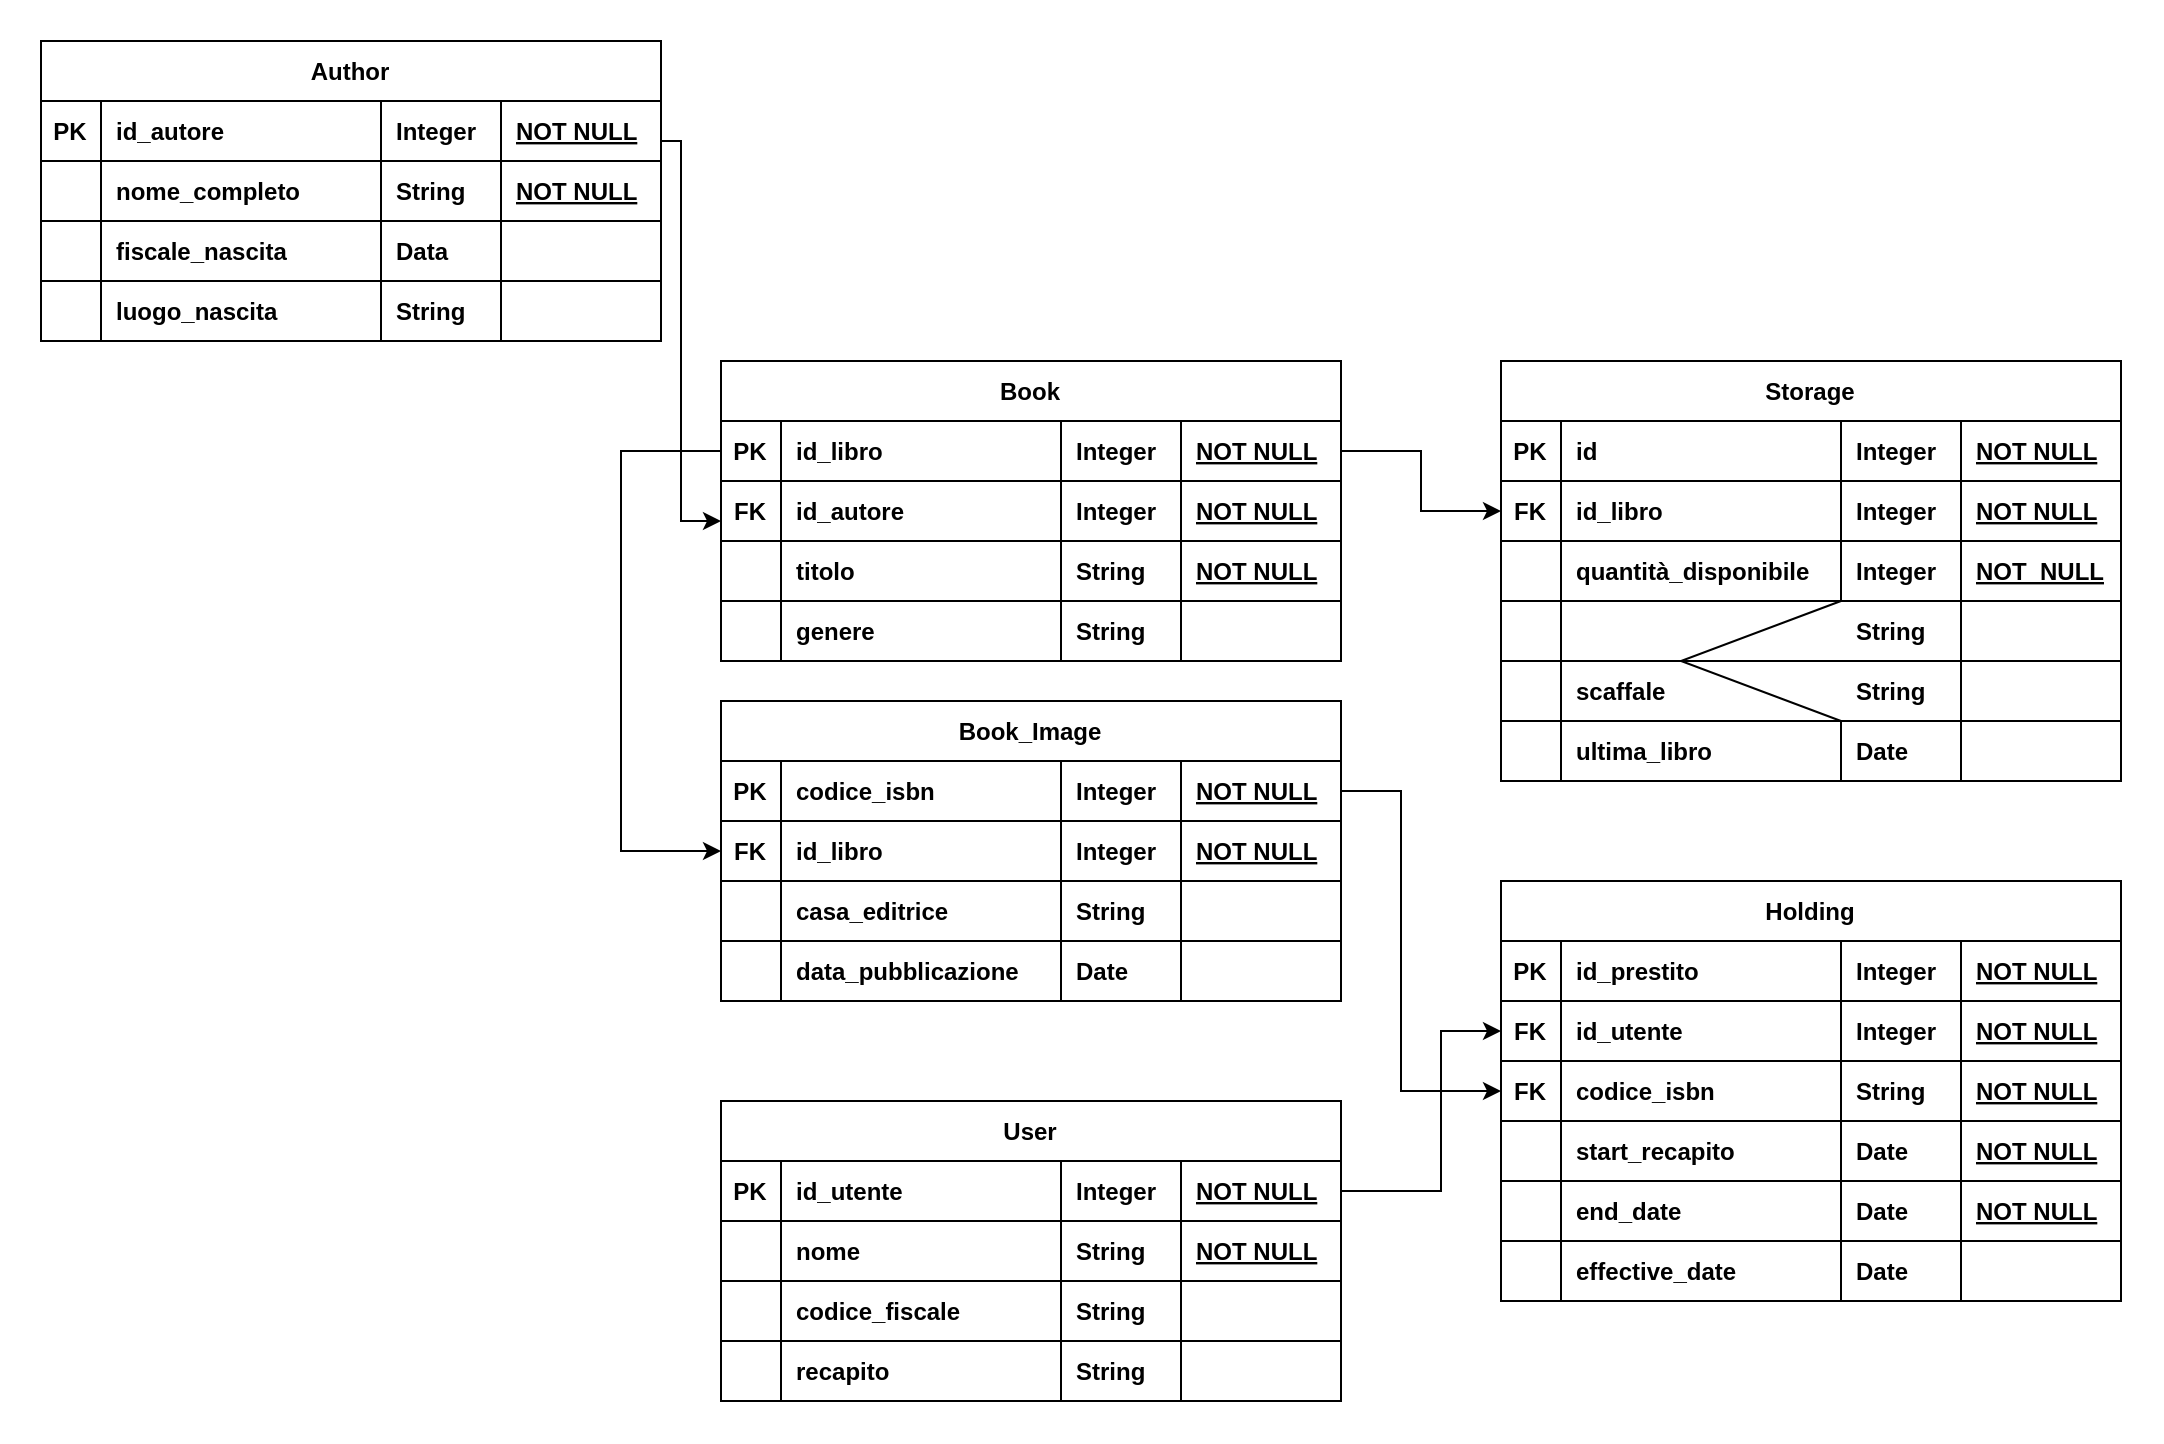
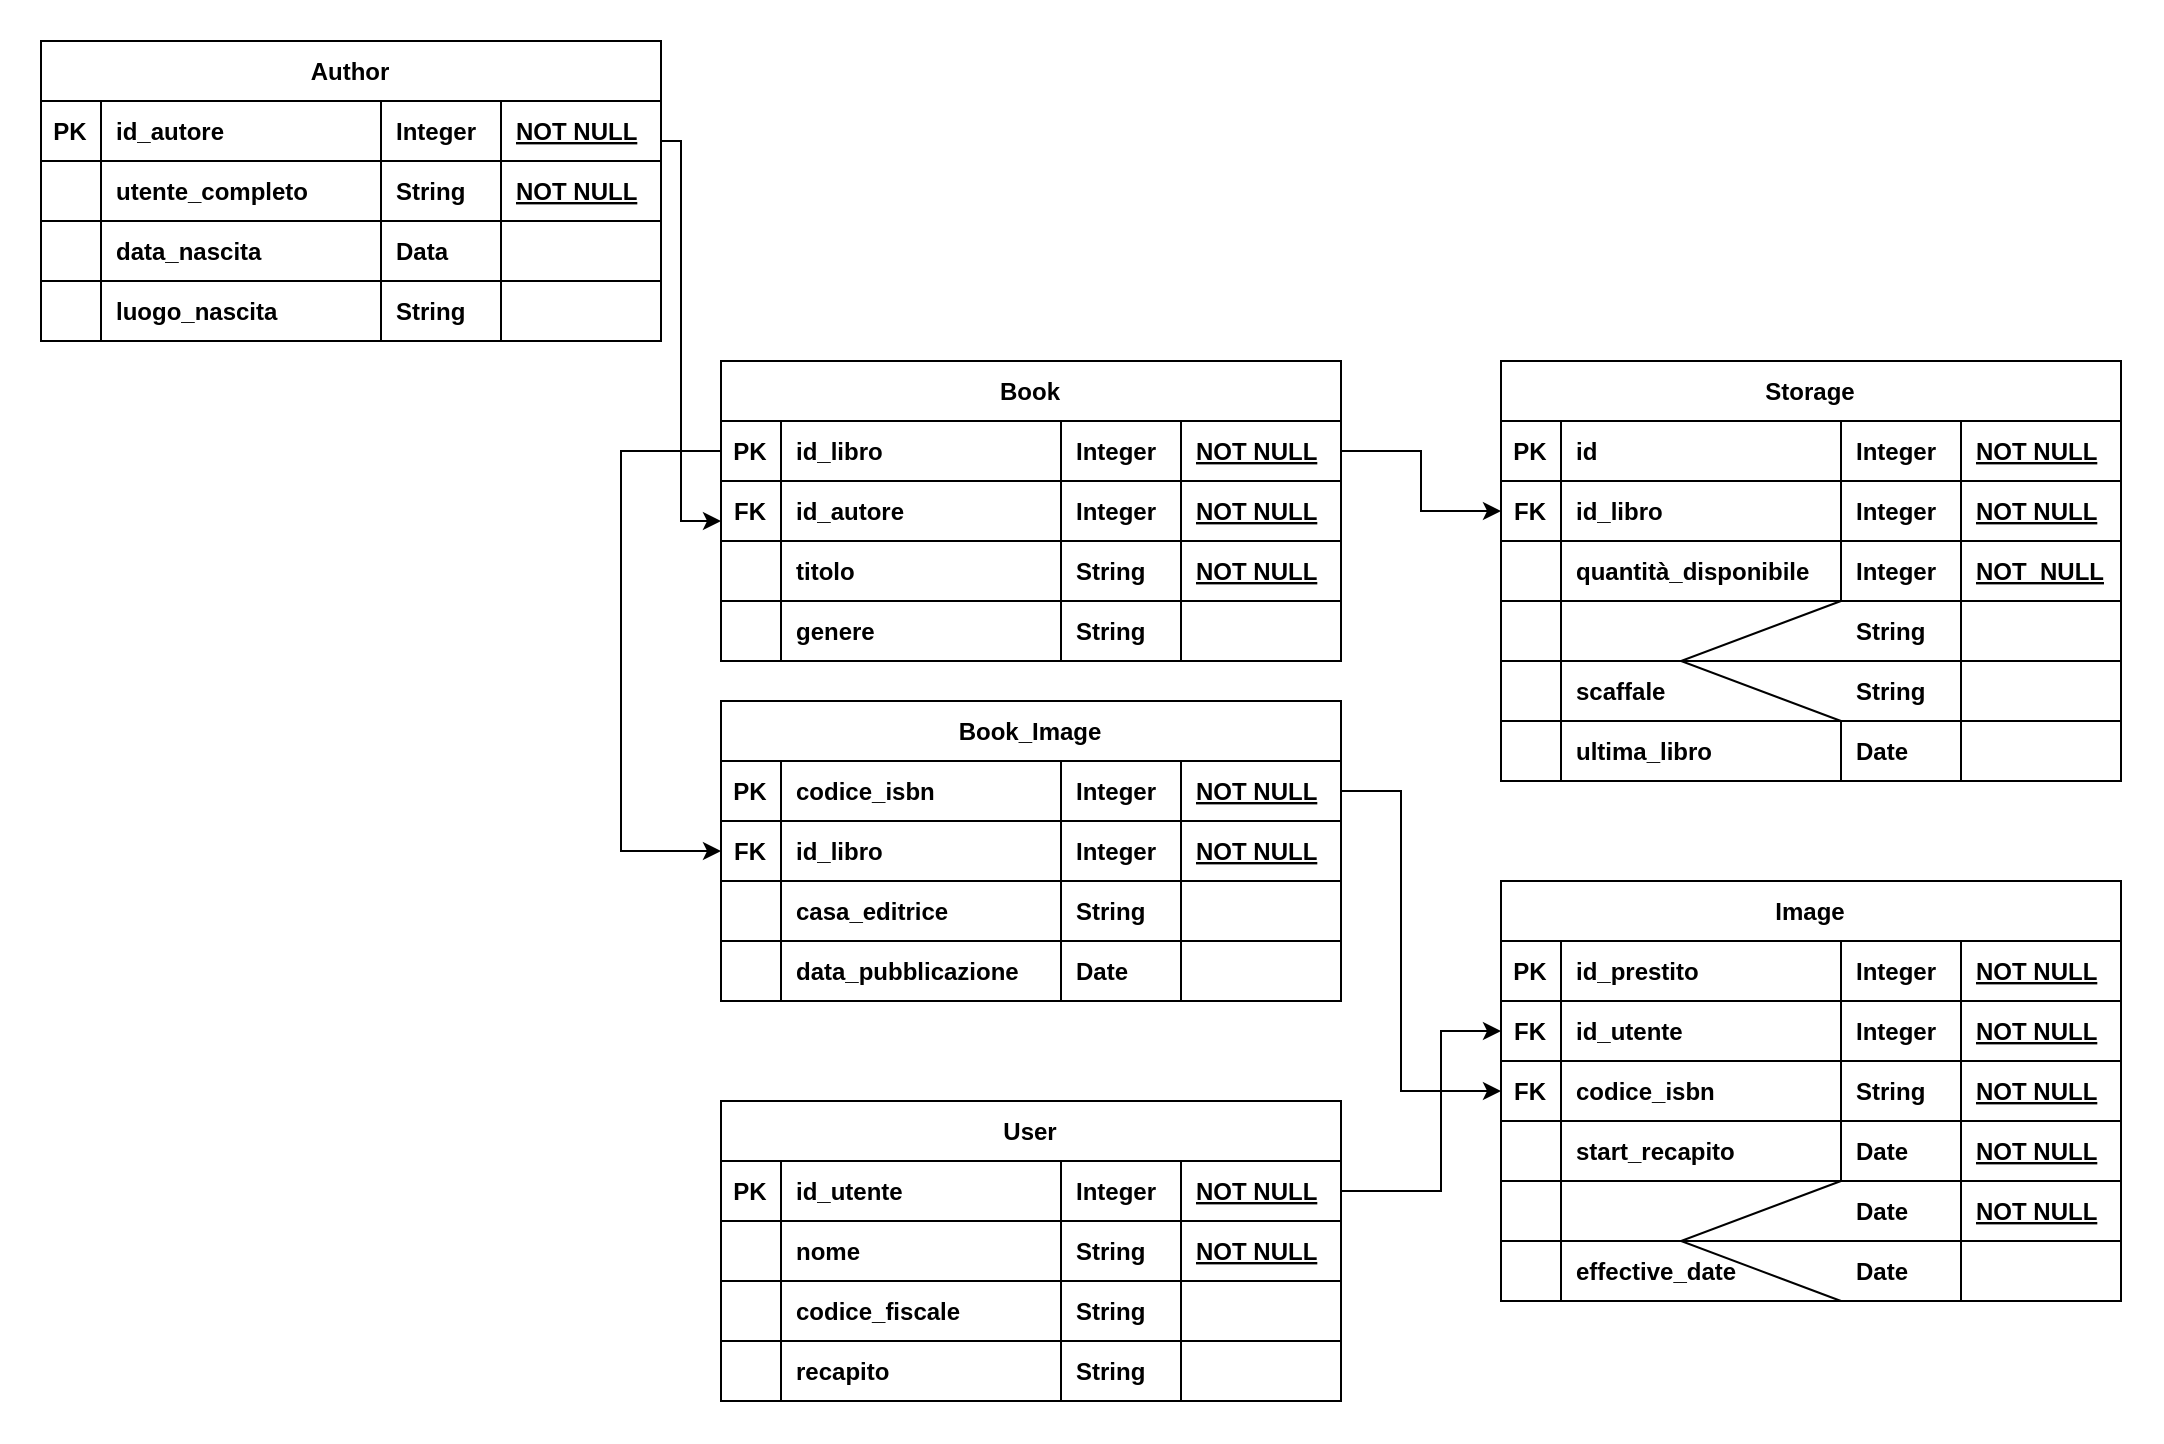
node "nome_completo": label "nome_completo" -> "utente_completo"
node "fiscale_nascita": label "fiscale_nascita" -> "data_nascita"
node "Holding": label "Holding" -> "Image"
node "end_date": removed
